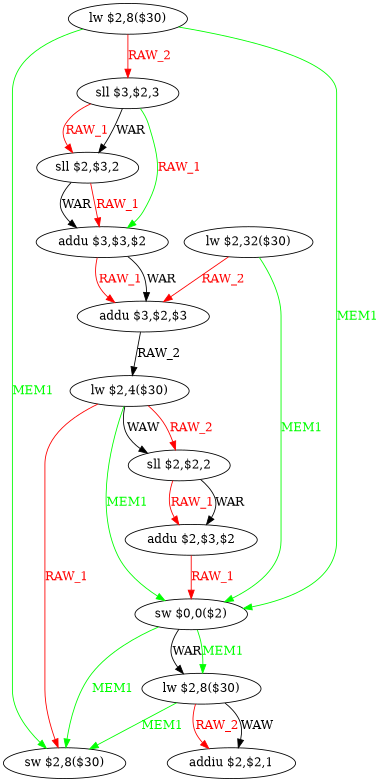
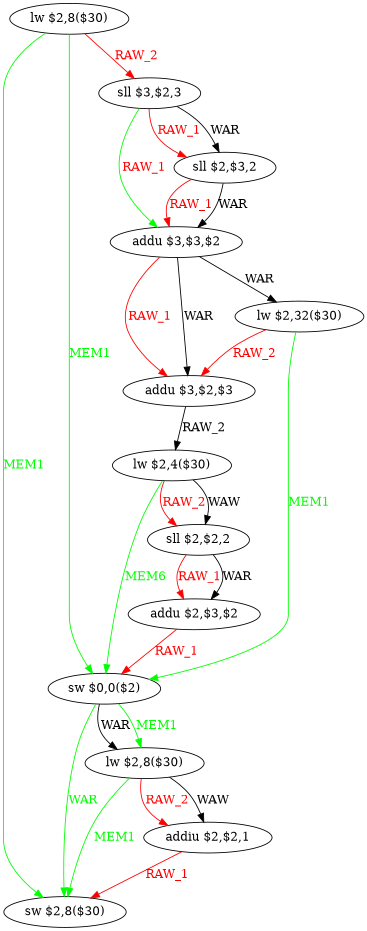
edge "addu $3,$3,$2" -> "lw $2,32($30)": added, label "WAR"
edge "lw $2,4($30)" -> "sw $0,0($2)": label "MEM1" -> "MEM6"
edge "lw $2,4($30)" -> "sw $2,8($30)": now "addiu $2,$2,1" -> "sw $2,8($30)"
edge "sw $0,0($2)" -> "sw $2,8($30)": label "MEM1" -> "WAR"
